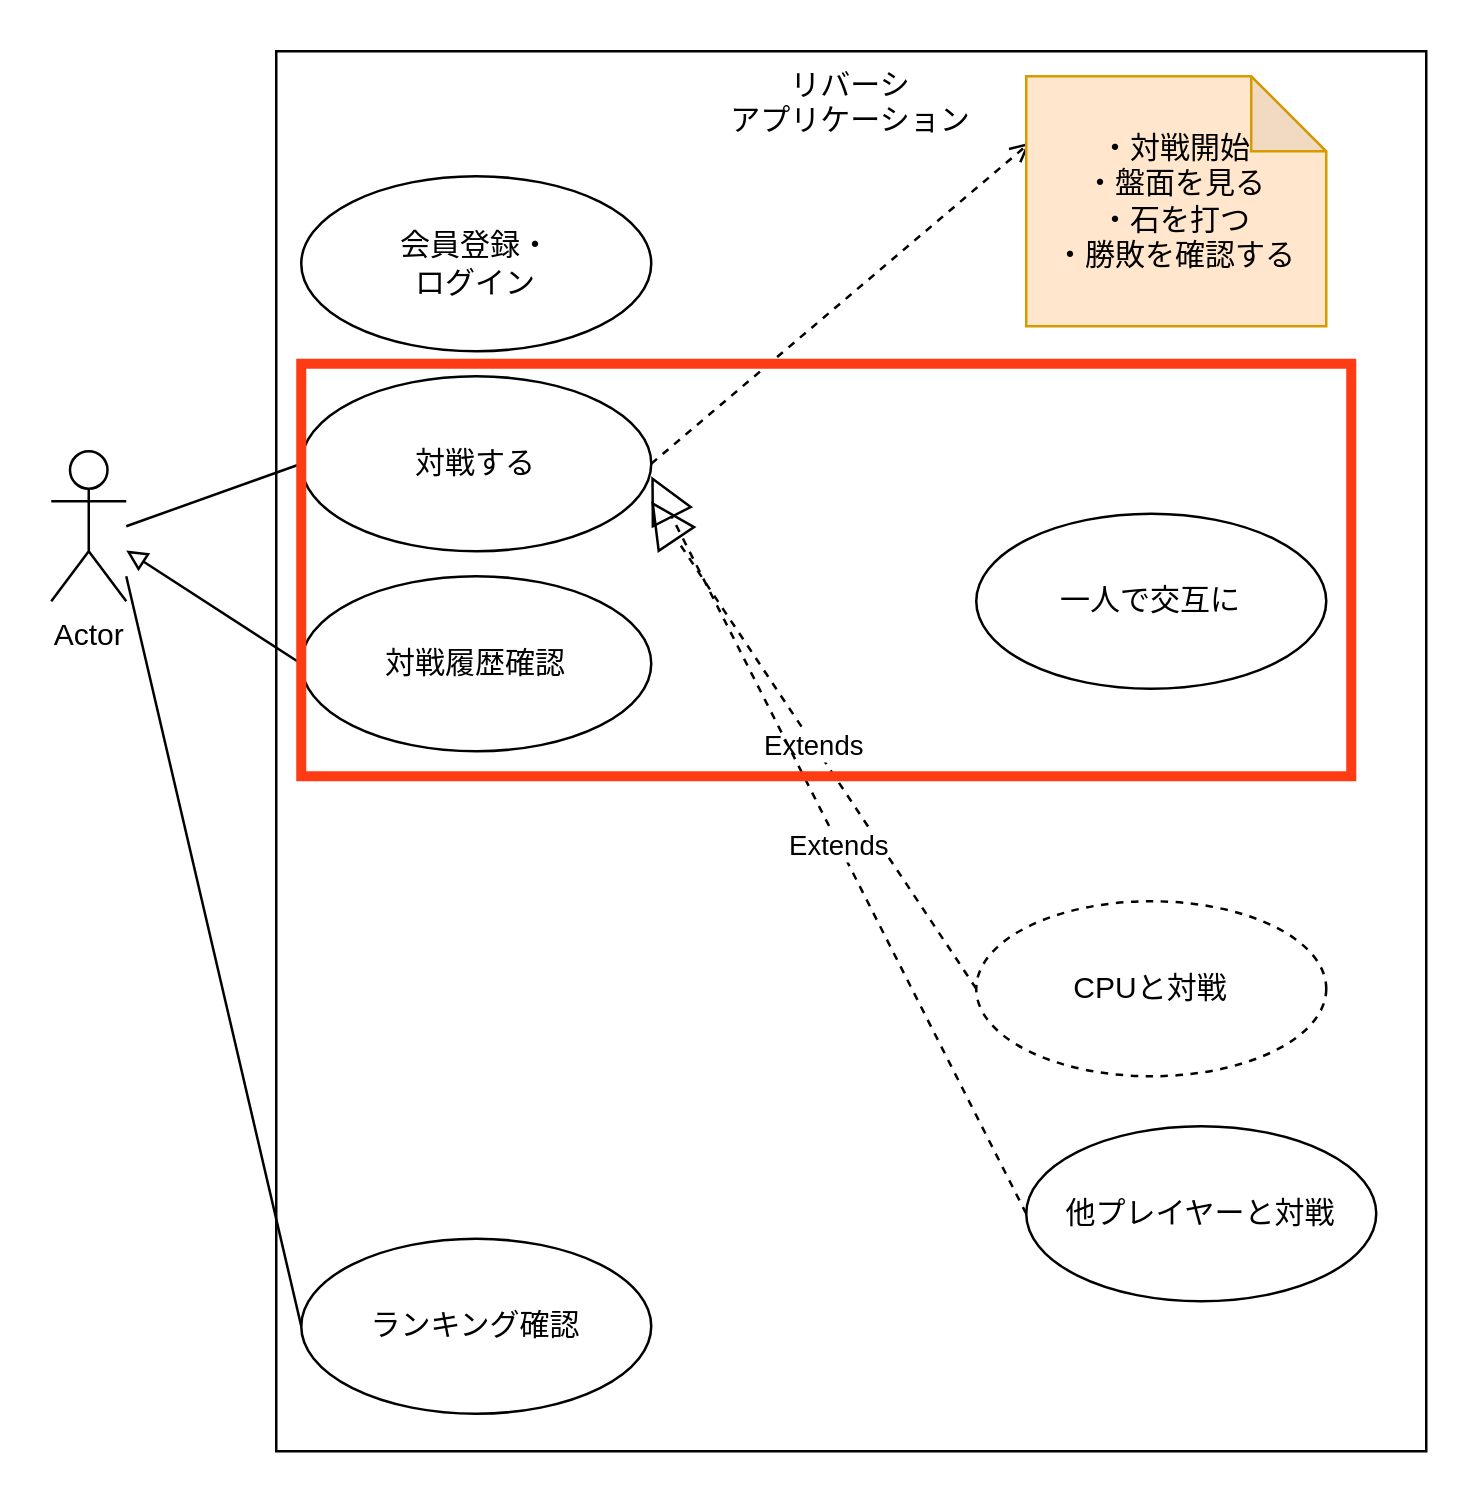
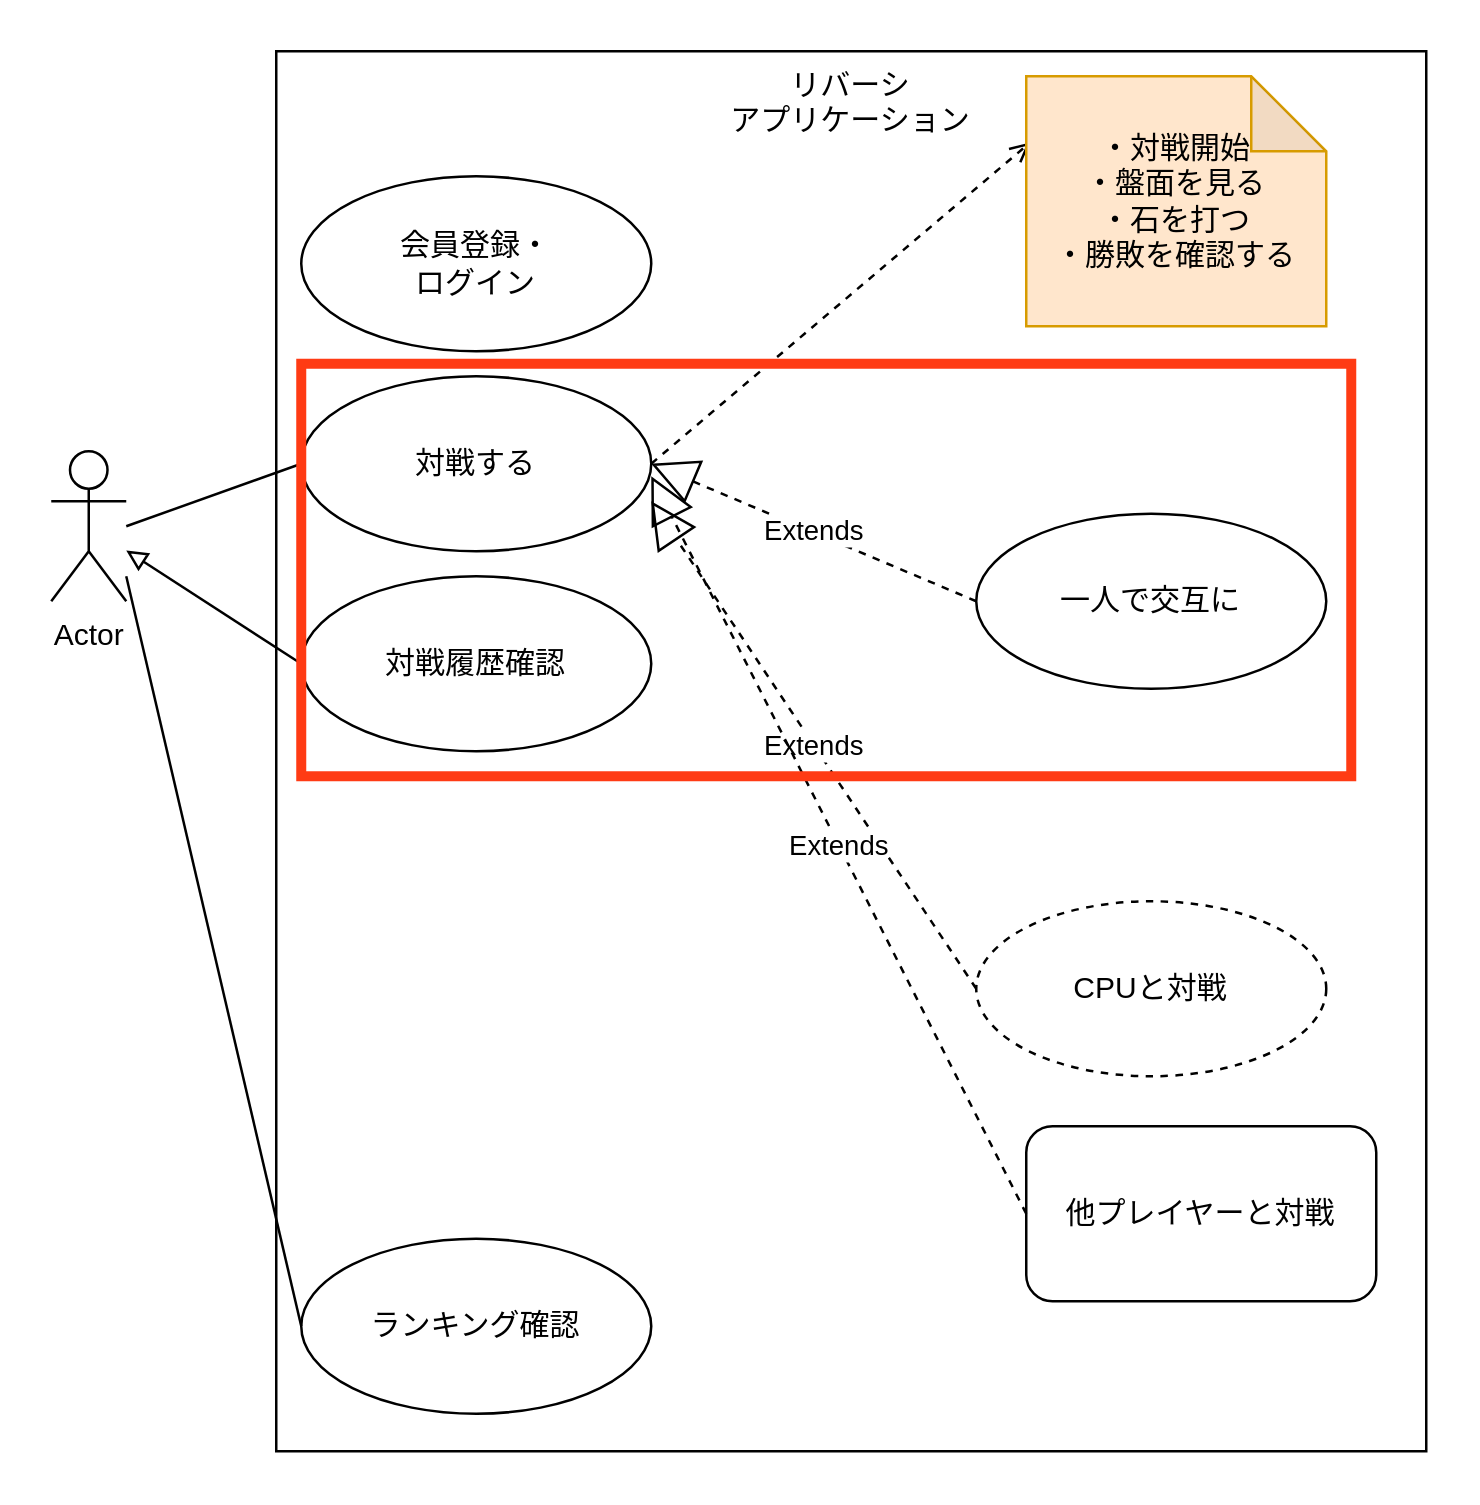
edge "一人で交互に" -> "対戦する": added, label "Extends"
node "他プレイヤーと対戦": shape ellipse -> rounded rectangle
